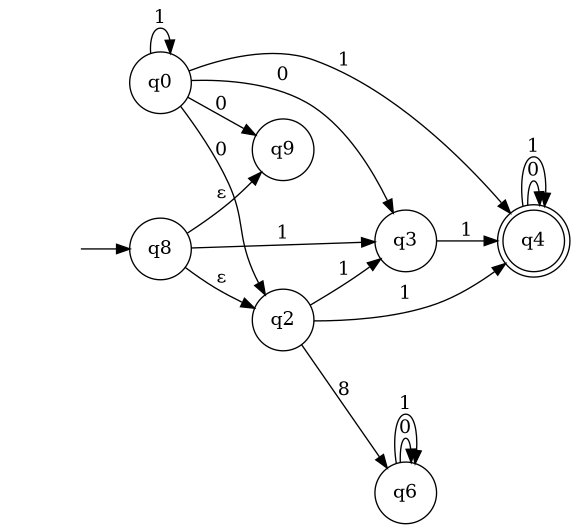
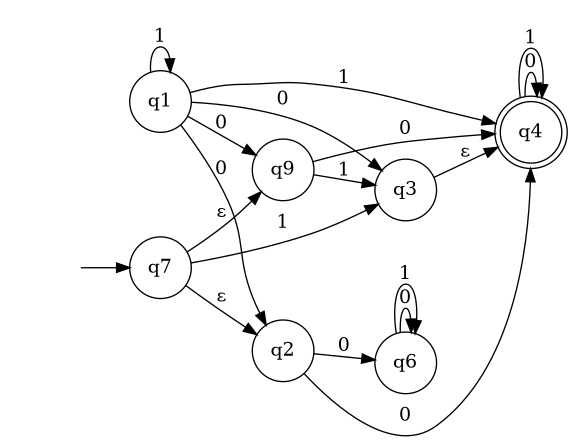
node "q0": label "q0" -> "q1"
edge "q9" -> "q4": added, label "0"
edge "q3" -> "q4": label "1" -> "ε"
node "q8": label "q8" -> "q7"
edge "q2" -> "q3": now "q9" -> "q3"
edge "q2" -> "q4": label "1" -> "0"
edge "q2" -> "q6": label "8" -> "0"
